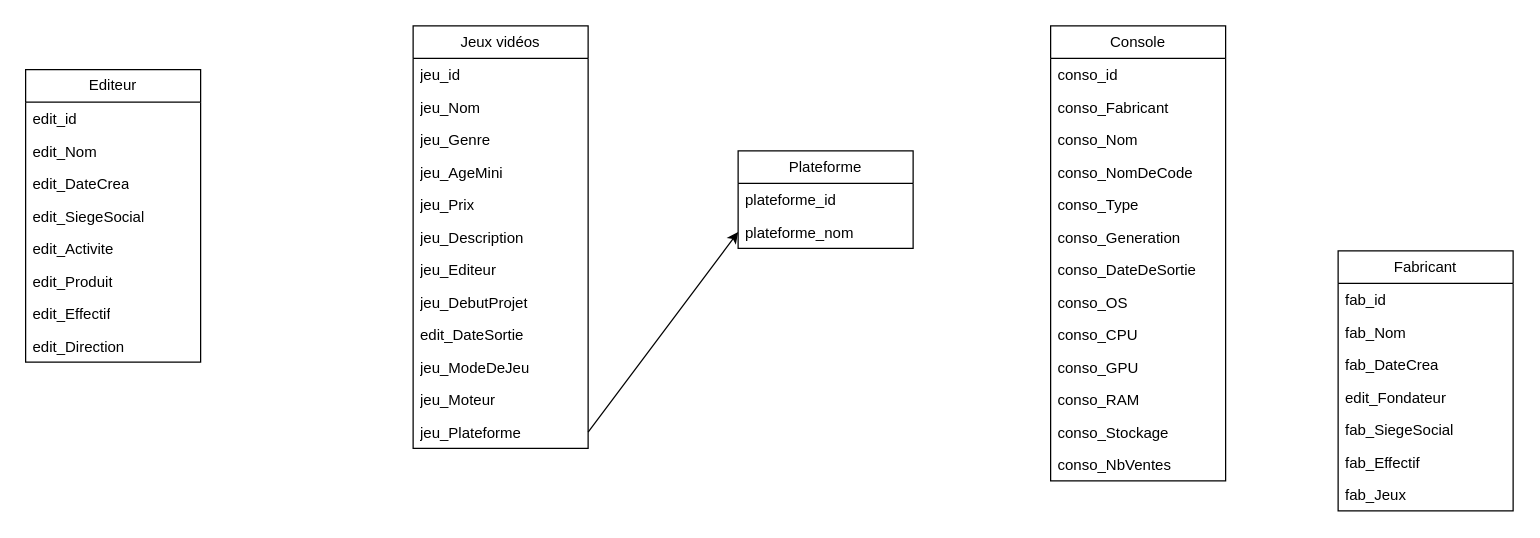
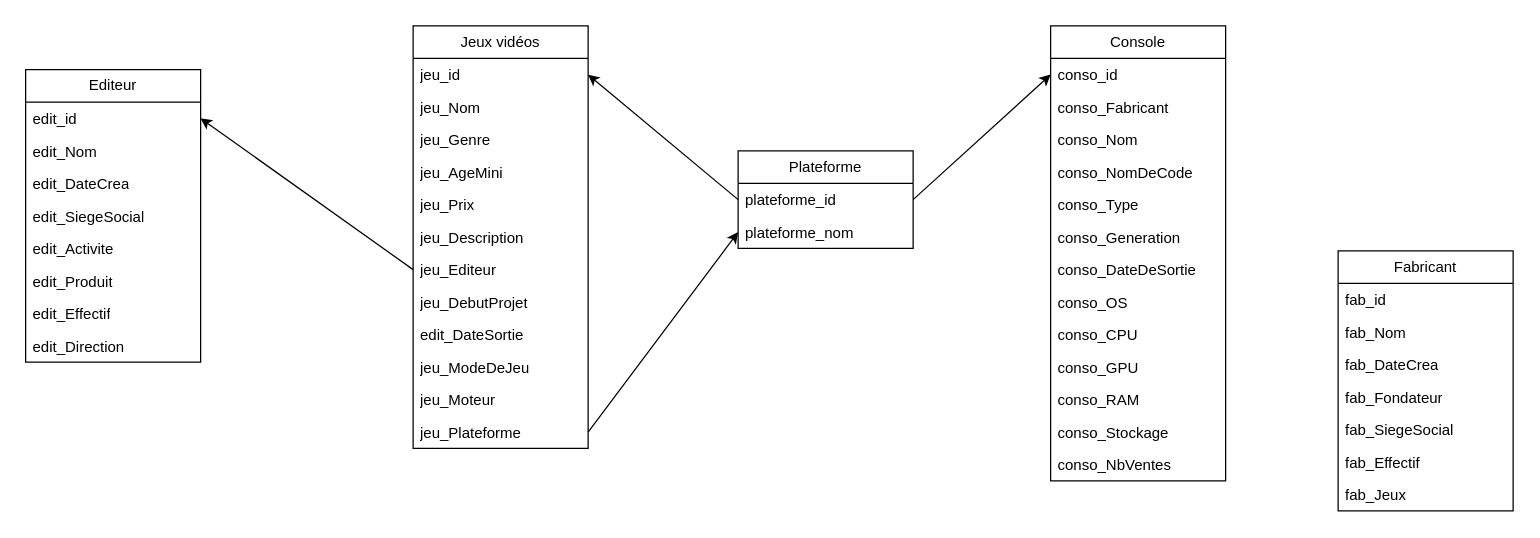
edge "plateforme_id" -> "jeu_id": added
edge "plateforme_id" -> "conso_id": added
edge "jeu_Editeur" -> "edit_id": added
node "edit_Fondateur": label "edit_Fondateur" -> "fab_Fondateur"
